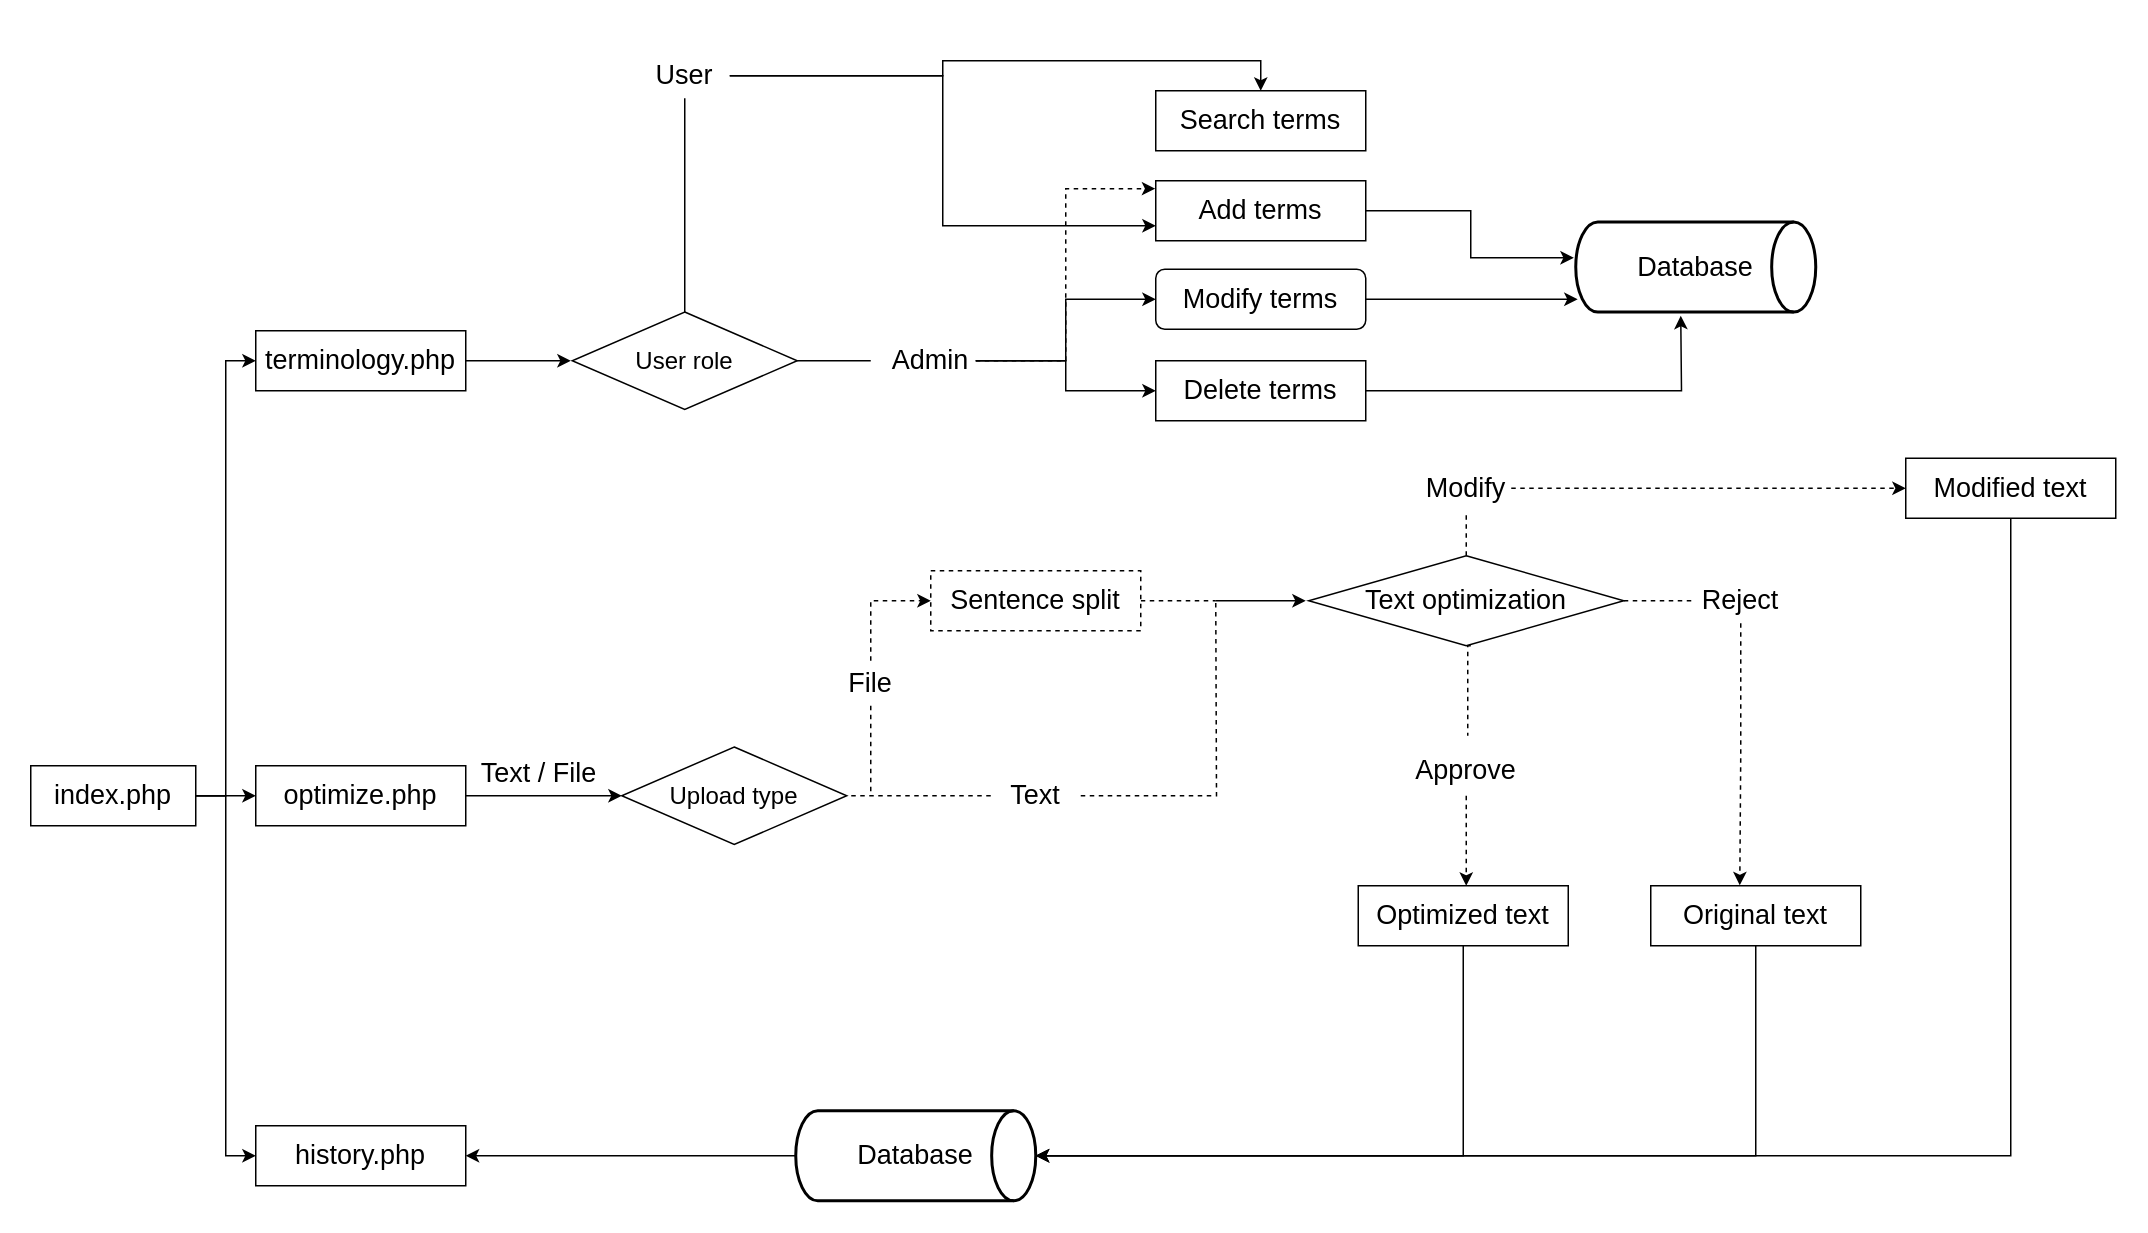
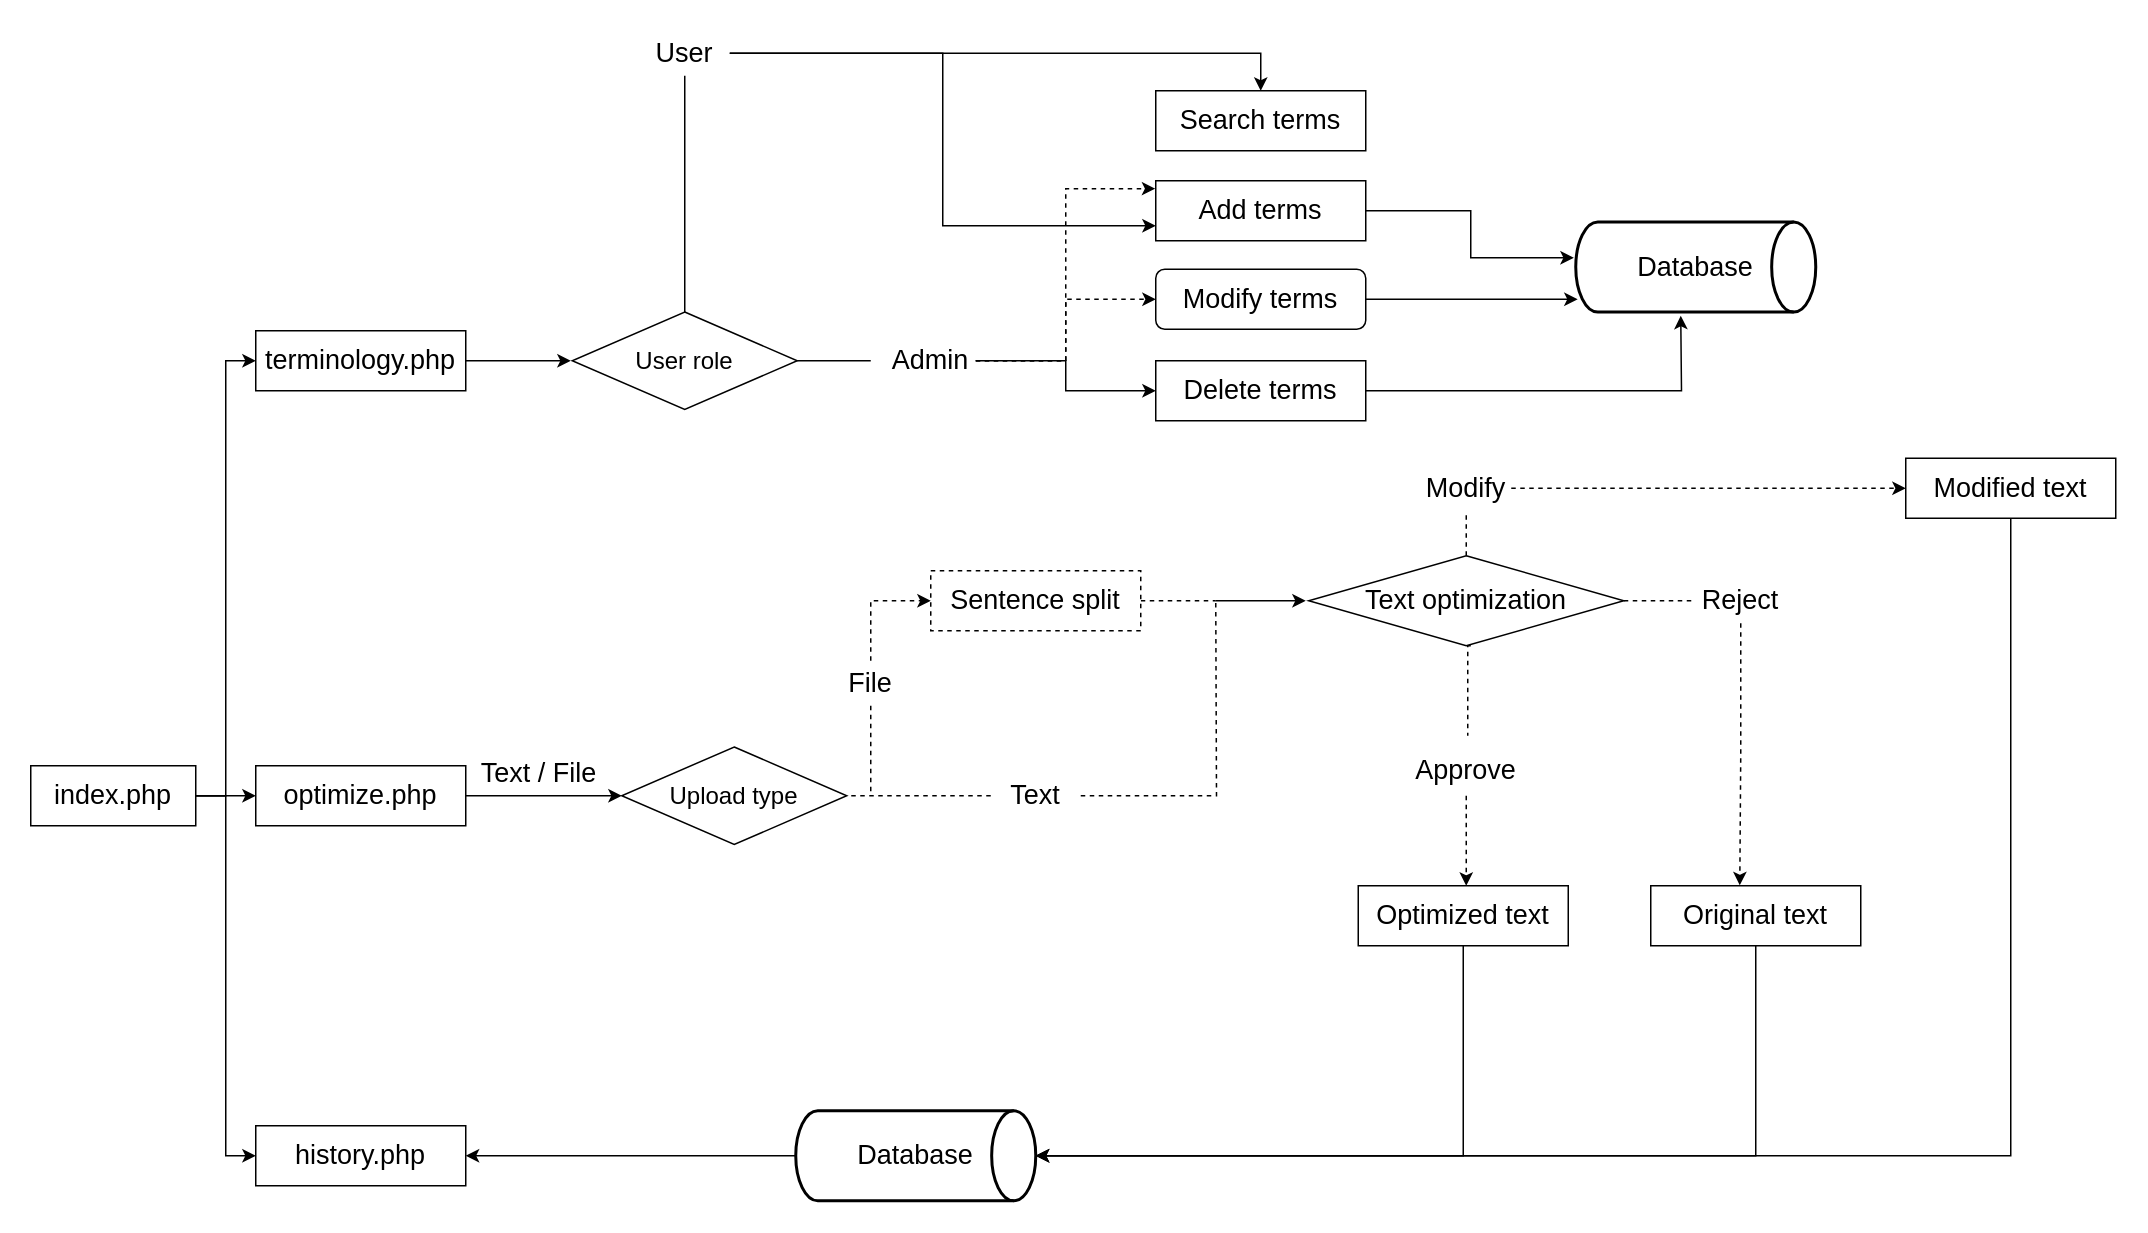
node "User": moved (685, 76) -> (685, 53)
edge "Admin" -> "Modify terms": style solid -> dashed
